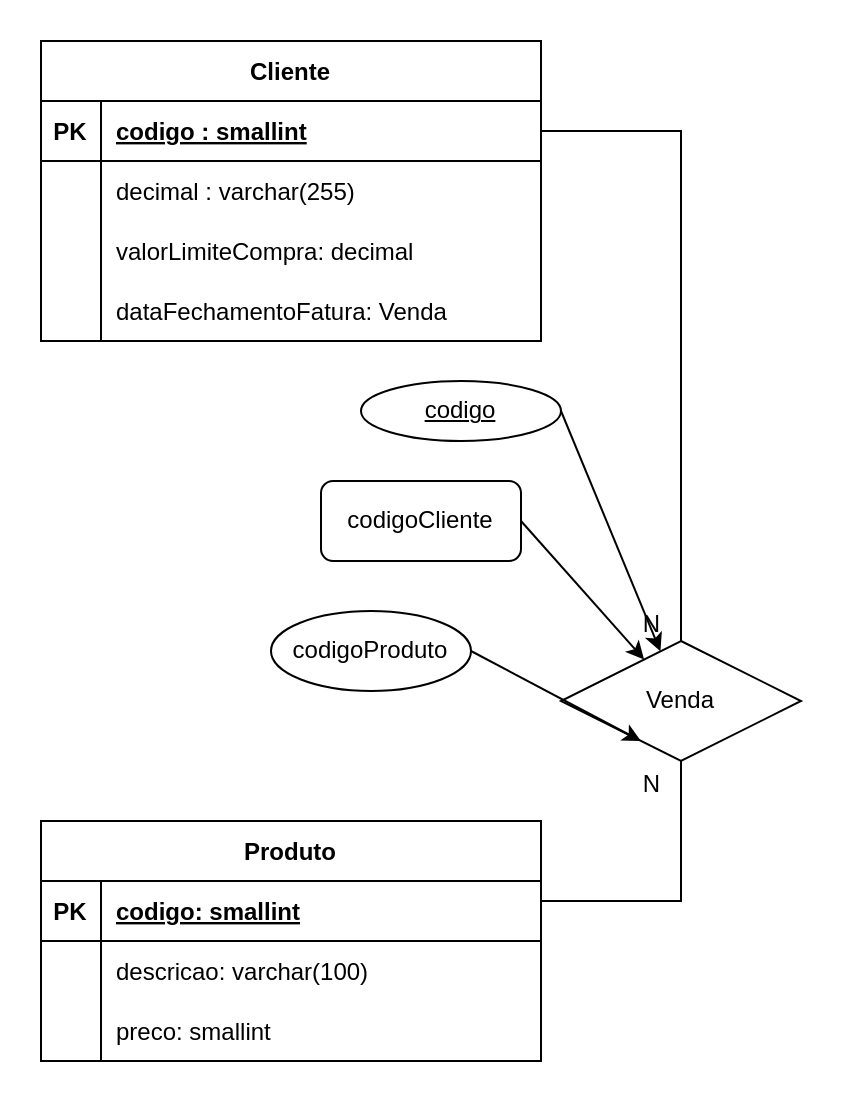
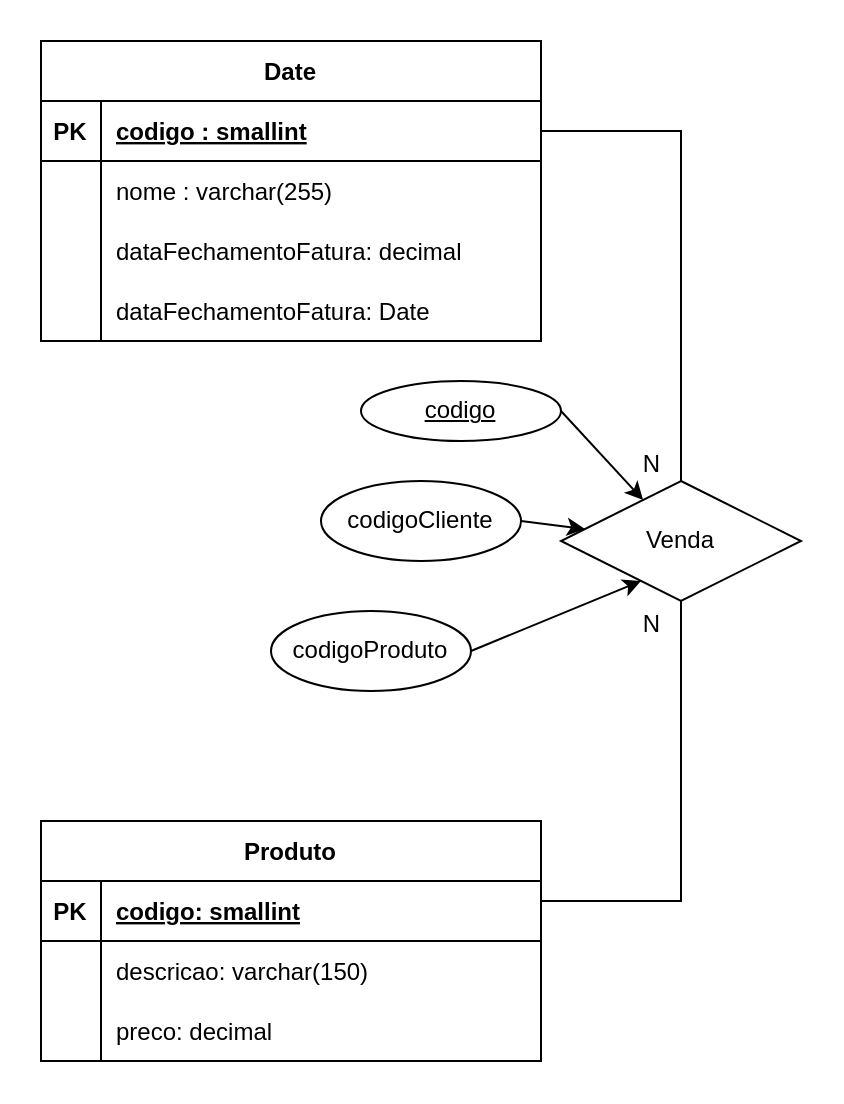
node "Cliente": label "Cliente" -> "Date"
node "decimal : varchar(255)": label "decimal : varchar(255)" -> "nome : varchar(255)"
node "valorLimiteCompra: decimal": label "valorLimiteCompra: decimal" -> "dataFechamentoFatura: decimal"
node "dataFechamentoFatura: Venda": label "dataFechamentoFatura: Venda" -> "dataFechamentoFatura: Date"
node "codigoCliente": shape rounded rectangle -> ellipse
node "Venda": moved (681, 701) -> (681, 541)
node "descricao: varchar(100)": label "descricao: varchar(100)" -> "descricao: varchar(150)"
node "preco: smallint": label "preco: smallint" -> "preco: decimal"
